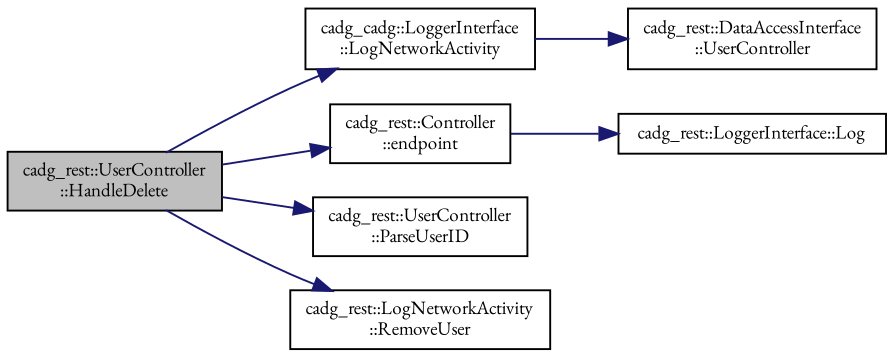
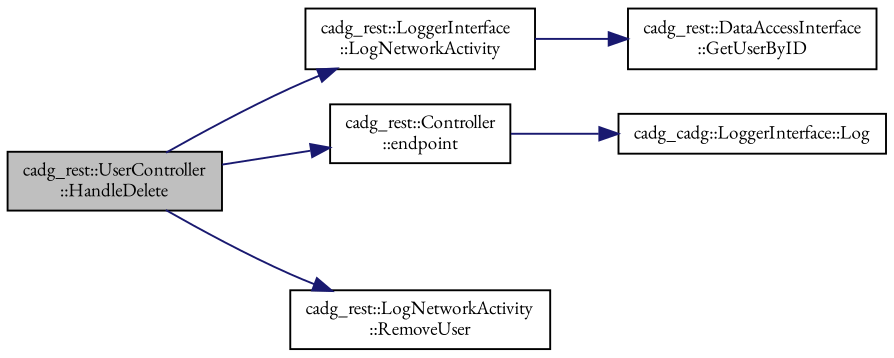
node "cadg_cadg::LoggerInterface ::LogNetworkActivity": label "cadg_cadg::LoggerInterface ::LogNetworkActivity" -> "cadg_rest::LoggerInterface ::LogNetworkActivity"
node "cadg_rest::DataAccessInterface ::UserController": label "cadg_rest::DataAccessInterface ::UserController" -> "cadg_rest::DataAccessInterface ::GetUserByID"
node "cadg_rest::LoggerInterface::Log": label "cadg_rest::LoggerInterface::Log" -> "cadg_cadg::LoggerInterface::Log"
node "cadg_rest::UserController ::ParseUserID": removed
